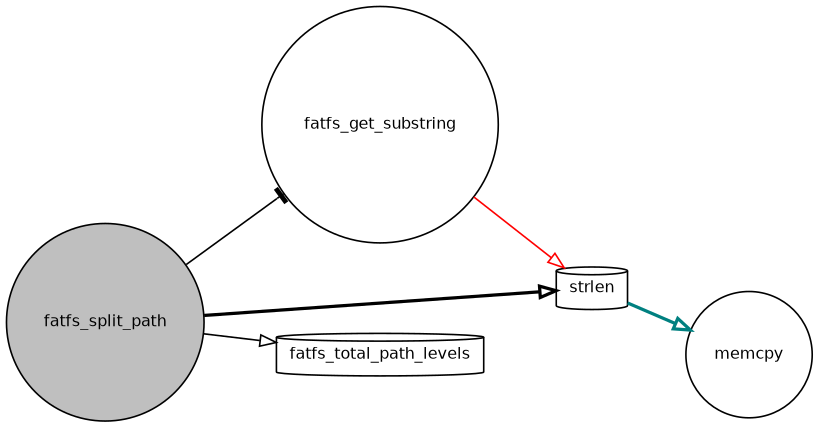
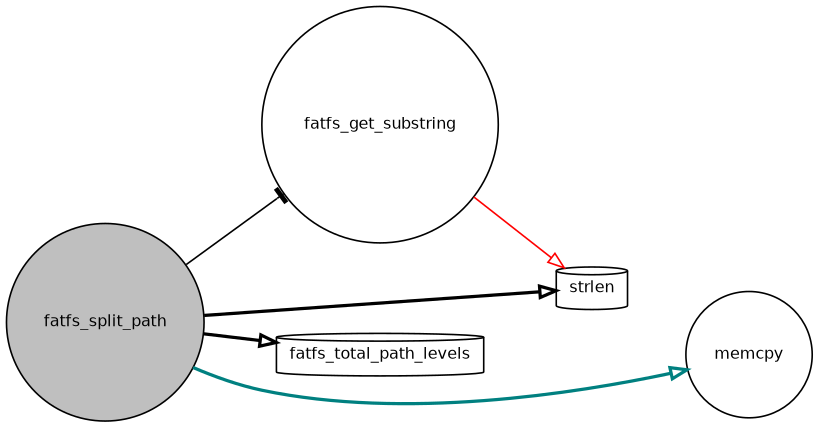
edge "strlen" -> "memcpy": now "fatfs_split_path" -> "memcpy"
edge "fatfs_split_path" -> "fatfs_total_path_levels": style solid -> bold
